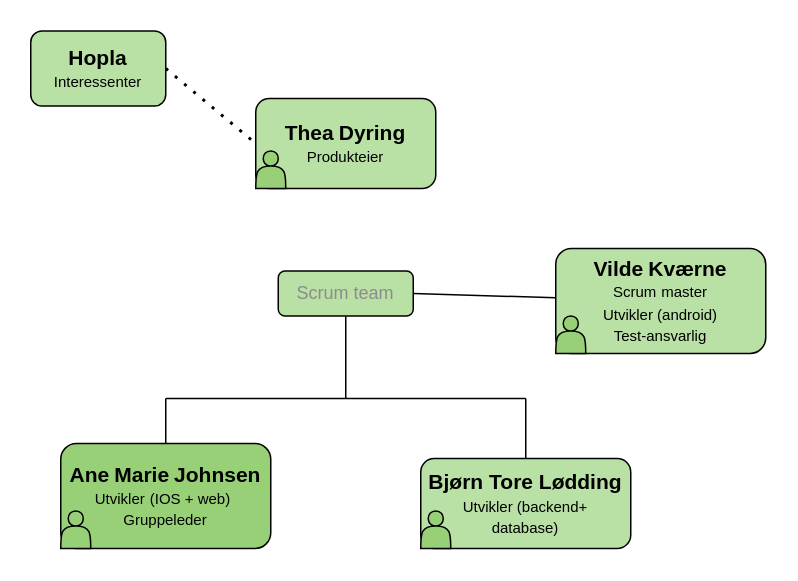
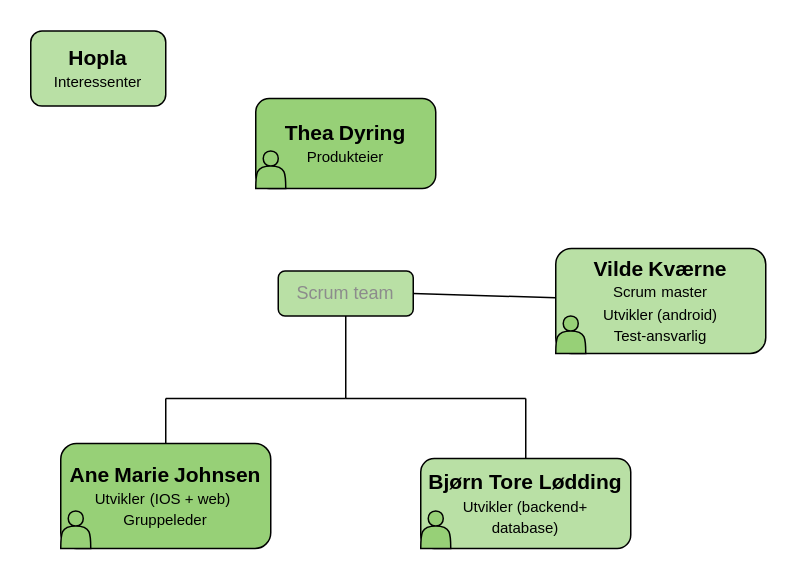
edge "Hopla Interessenter" -- "Thea Dyring Produkteier": removed
node "Thea Dyring Produkteier": fillcolor #b9e0a5 -> #97d077
